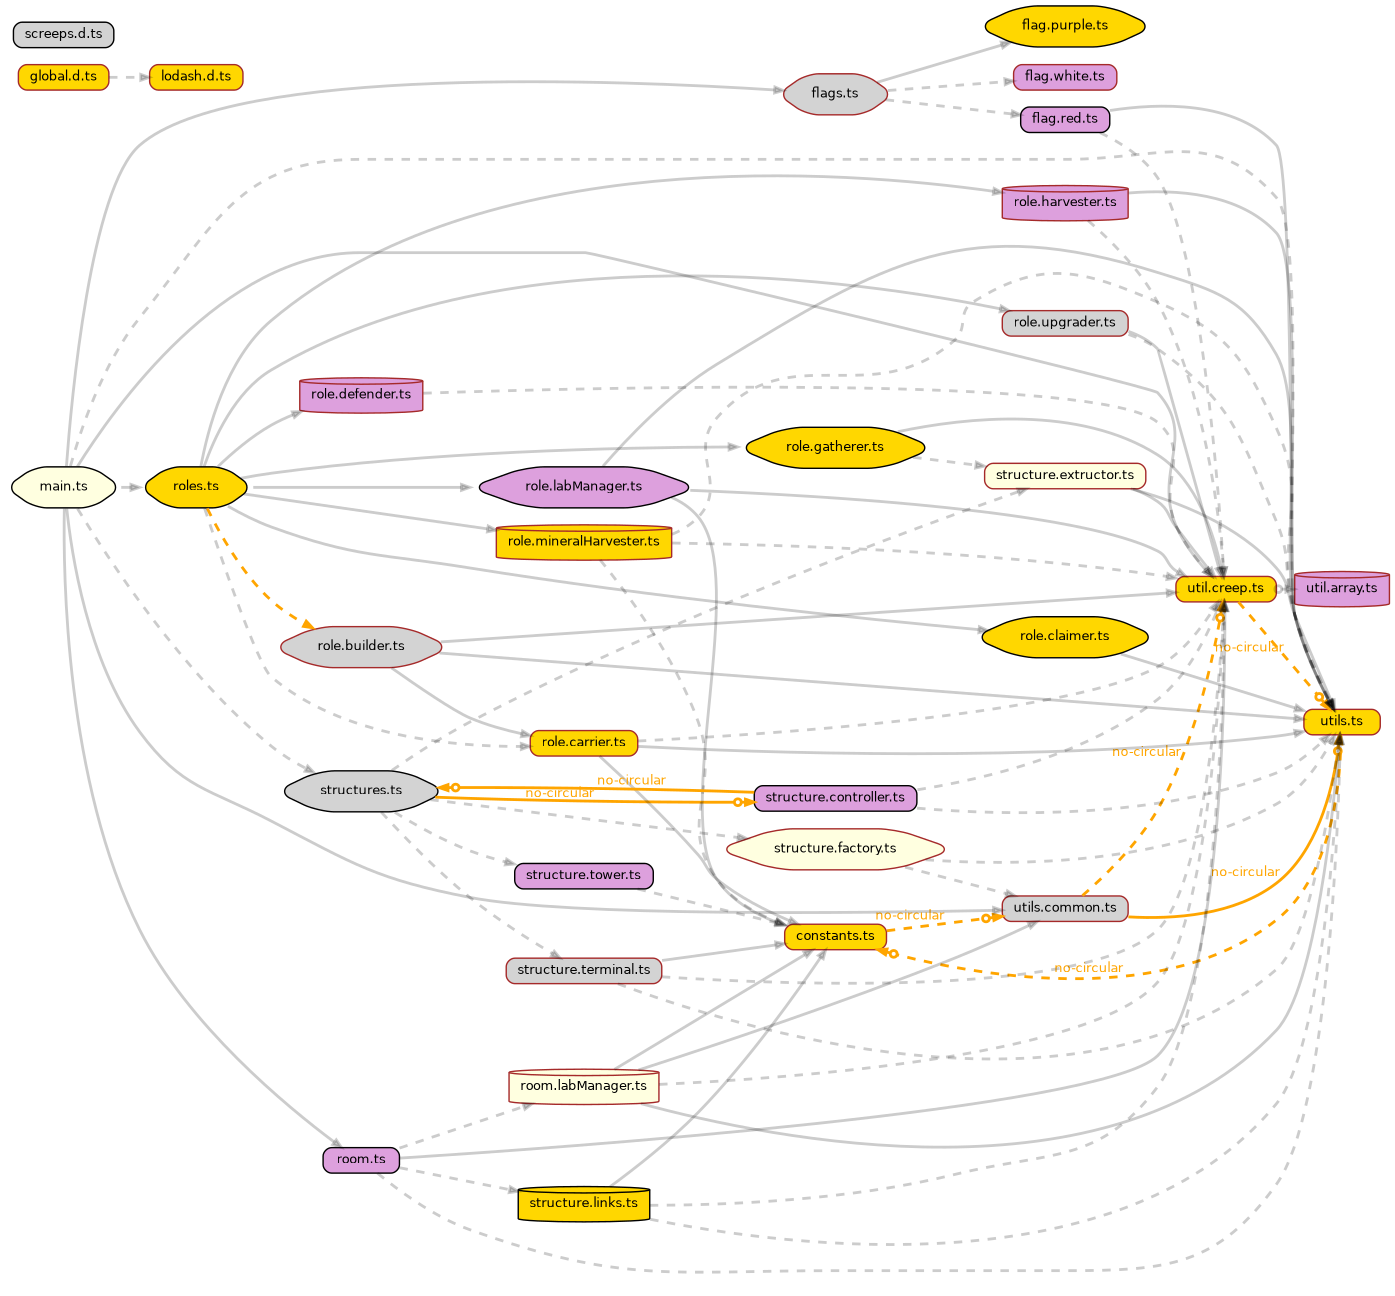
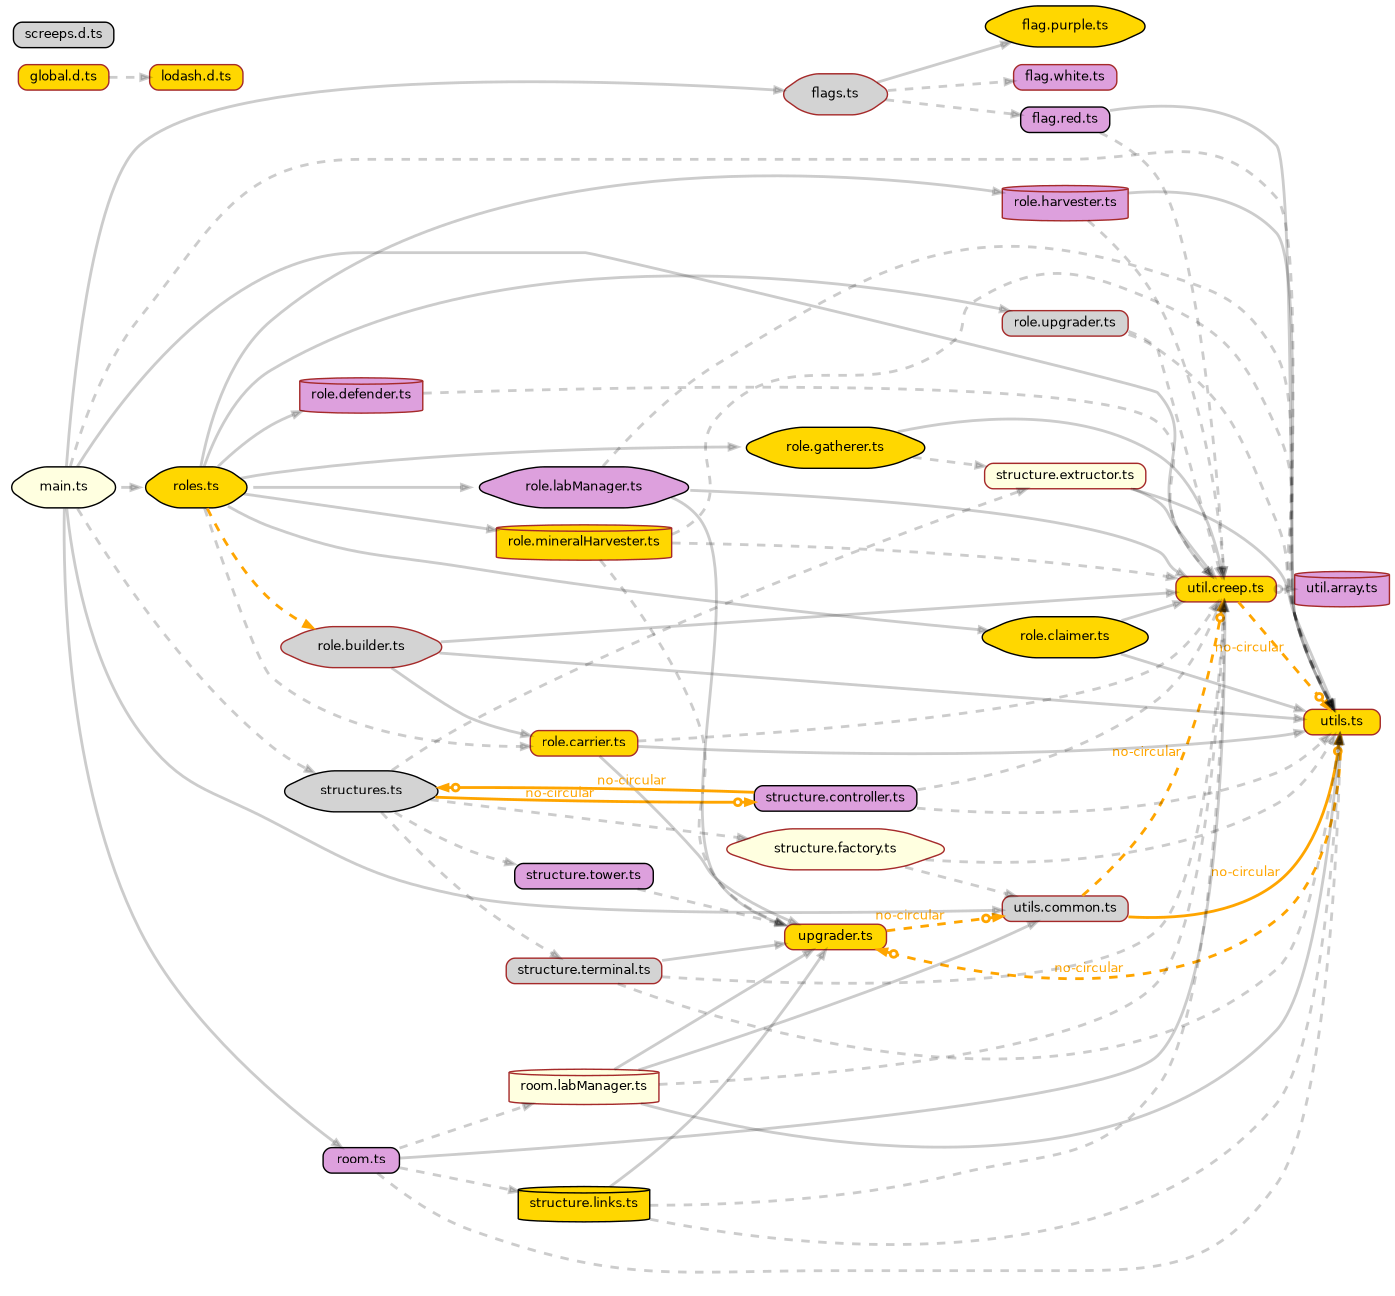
edge "role.labManager.ts" -> "utils.ts": style bold -> dashed
edge "role.upgrader.ts" -> "util.creep.ts": style bold -> dashed
edge "role.claimer.ts" -> "util.creep.ts": added
node "constants.ts": label "constants.ts" -> "upgrader.ts"
